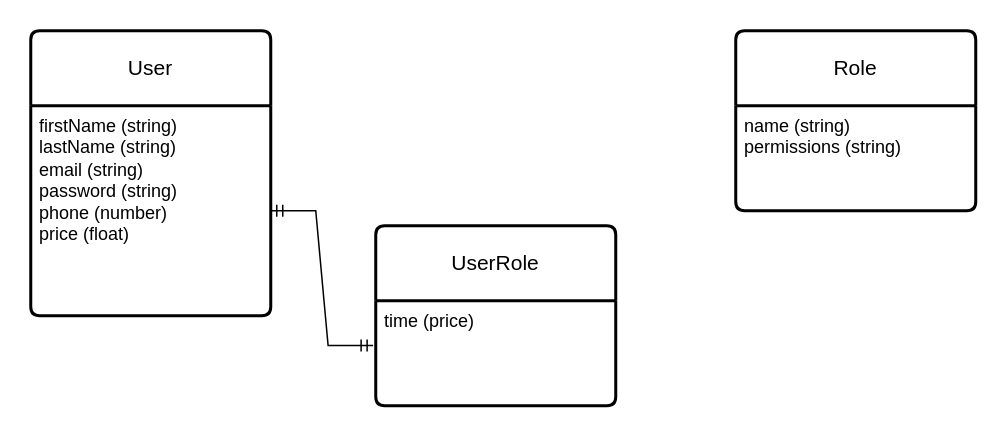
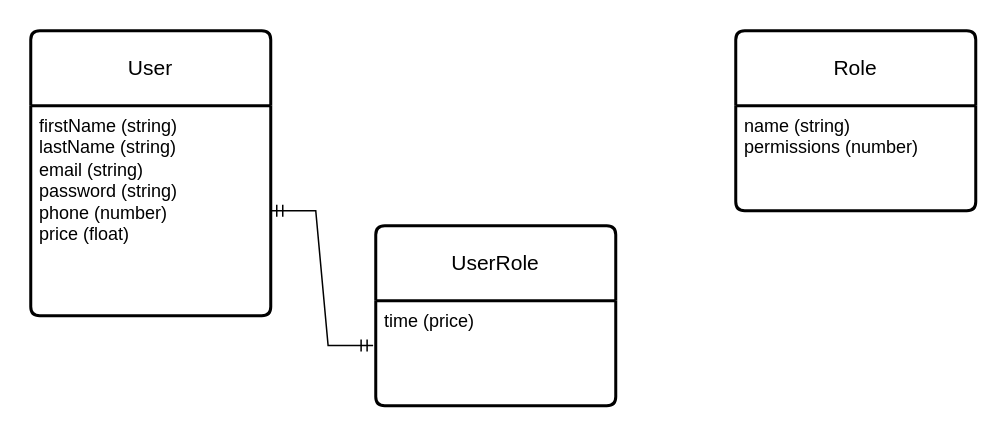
node "name (string) permissions (string)": label "name (string) permissions (string)" -> "name (string) permissions (number)"
